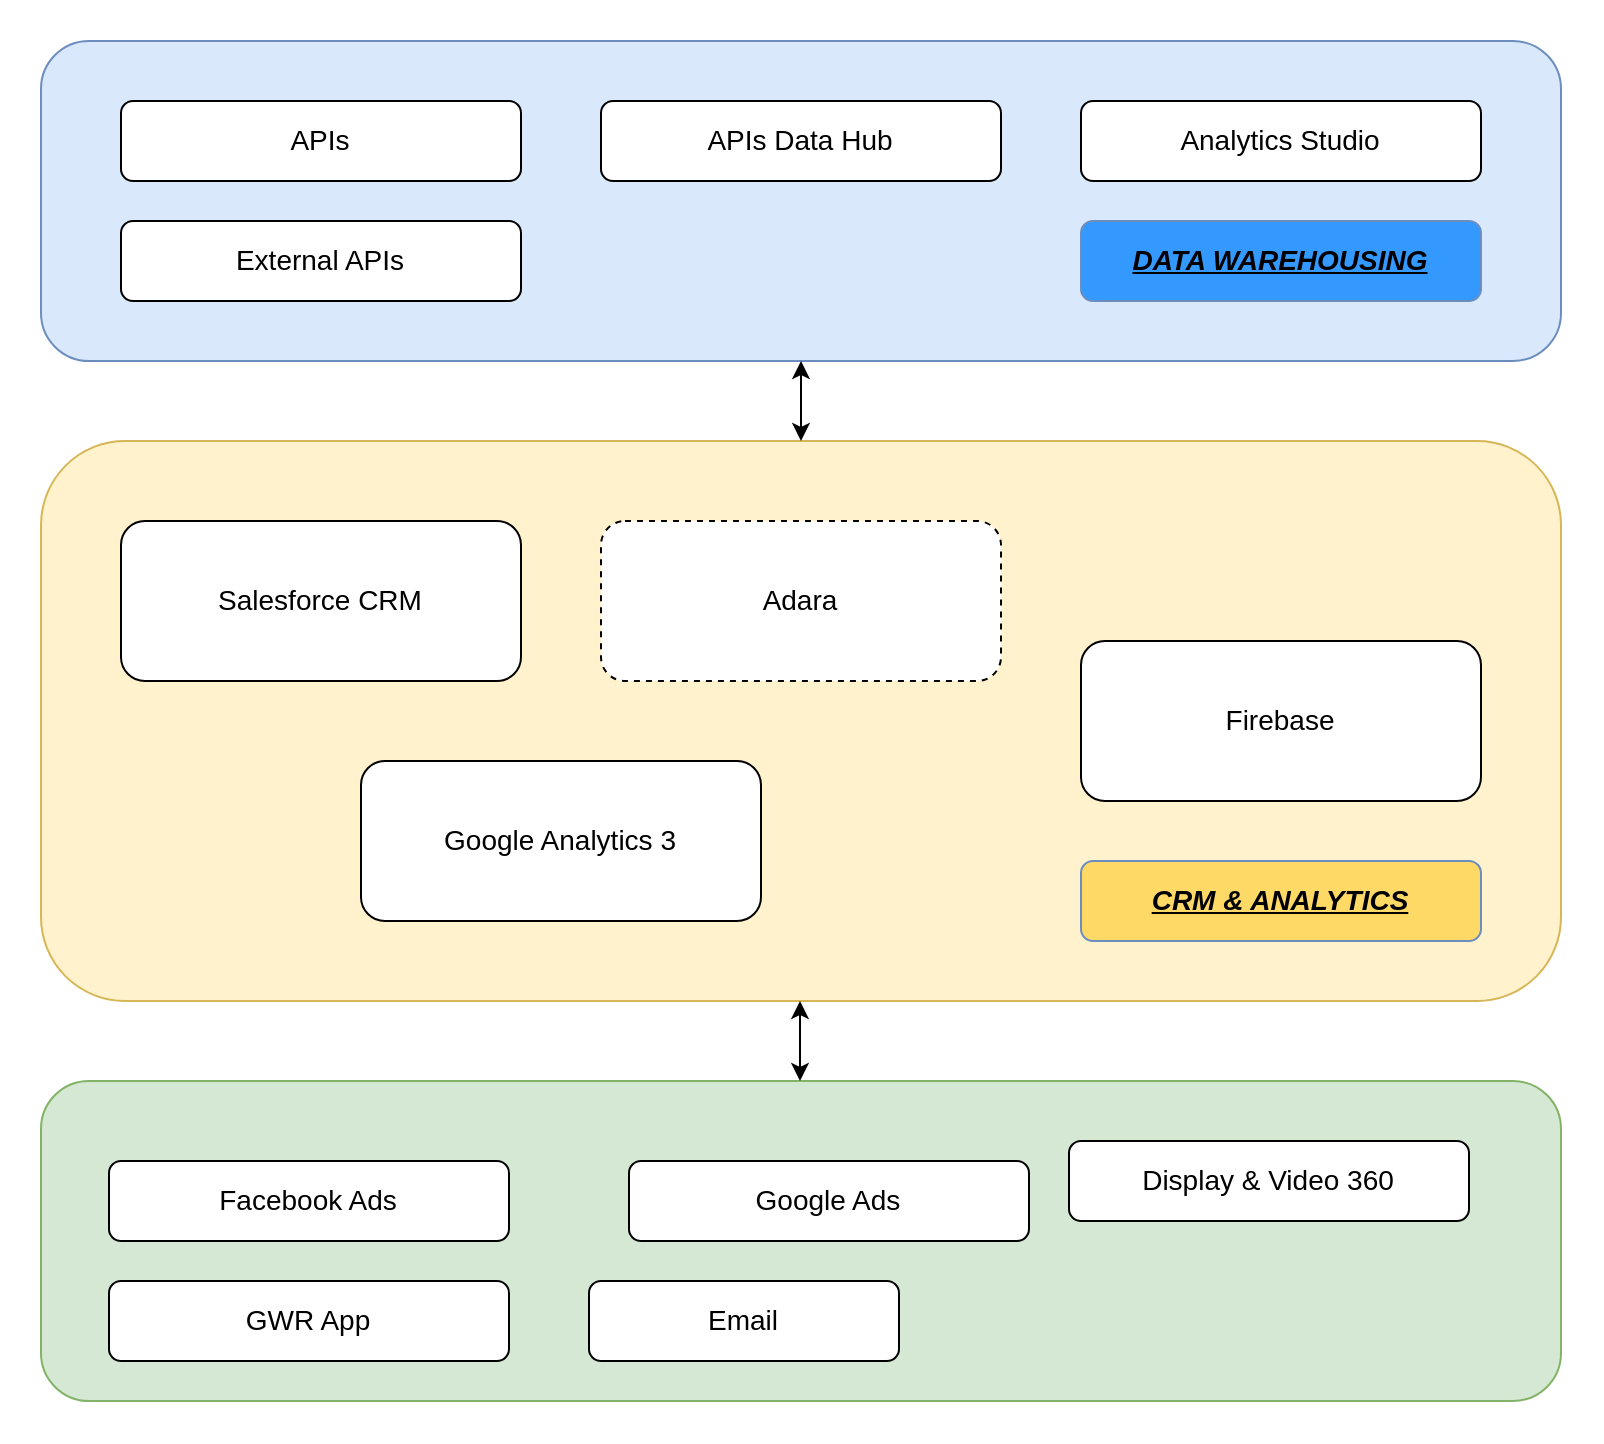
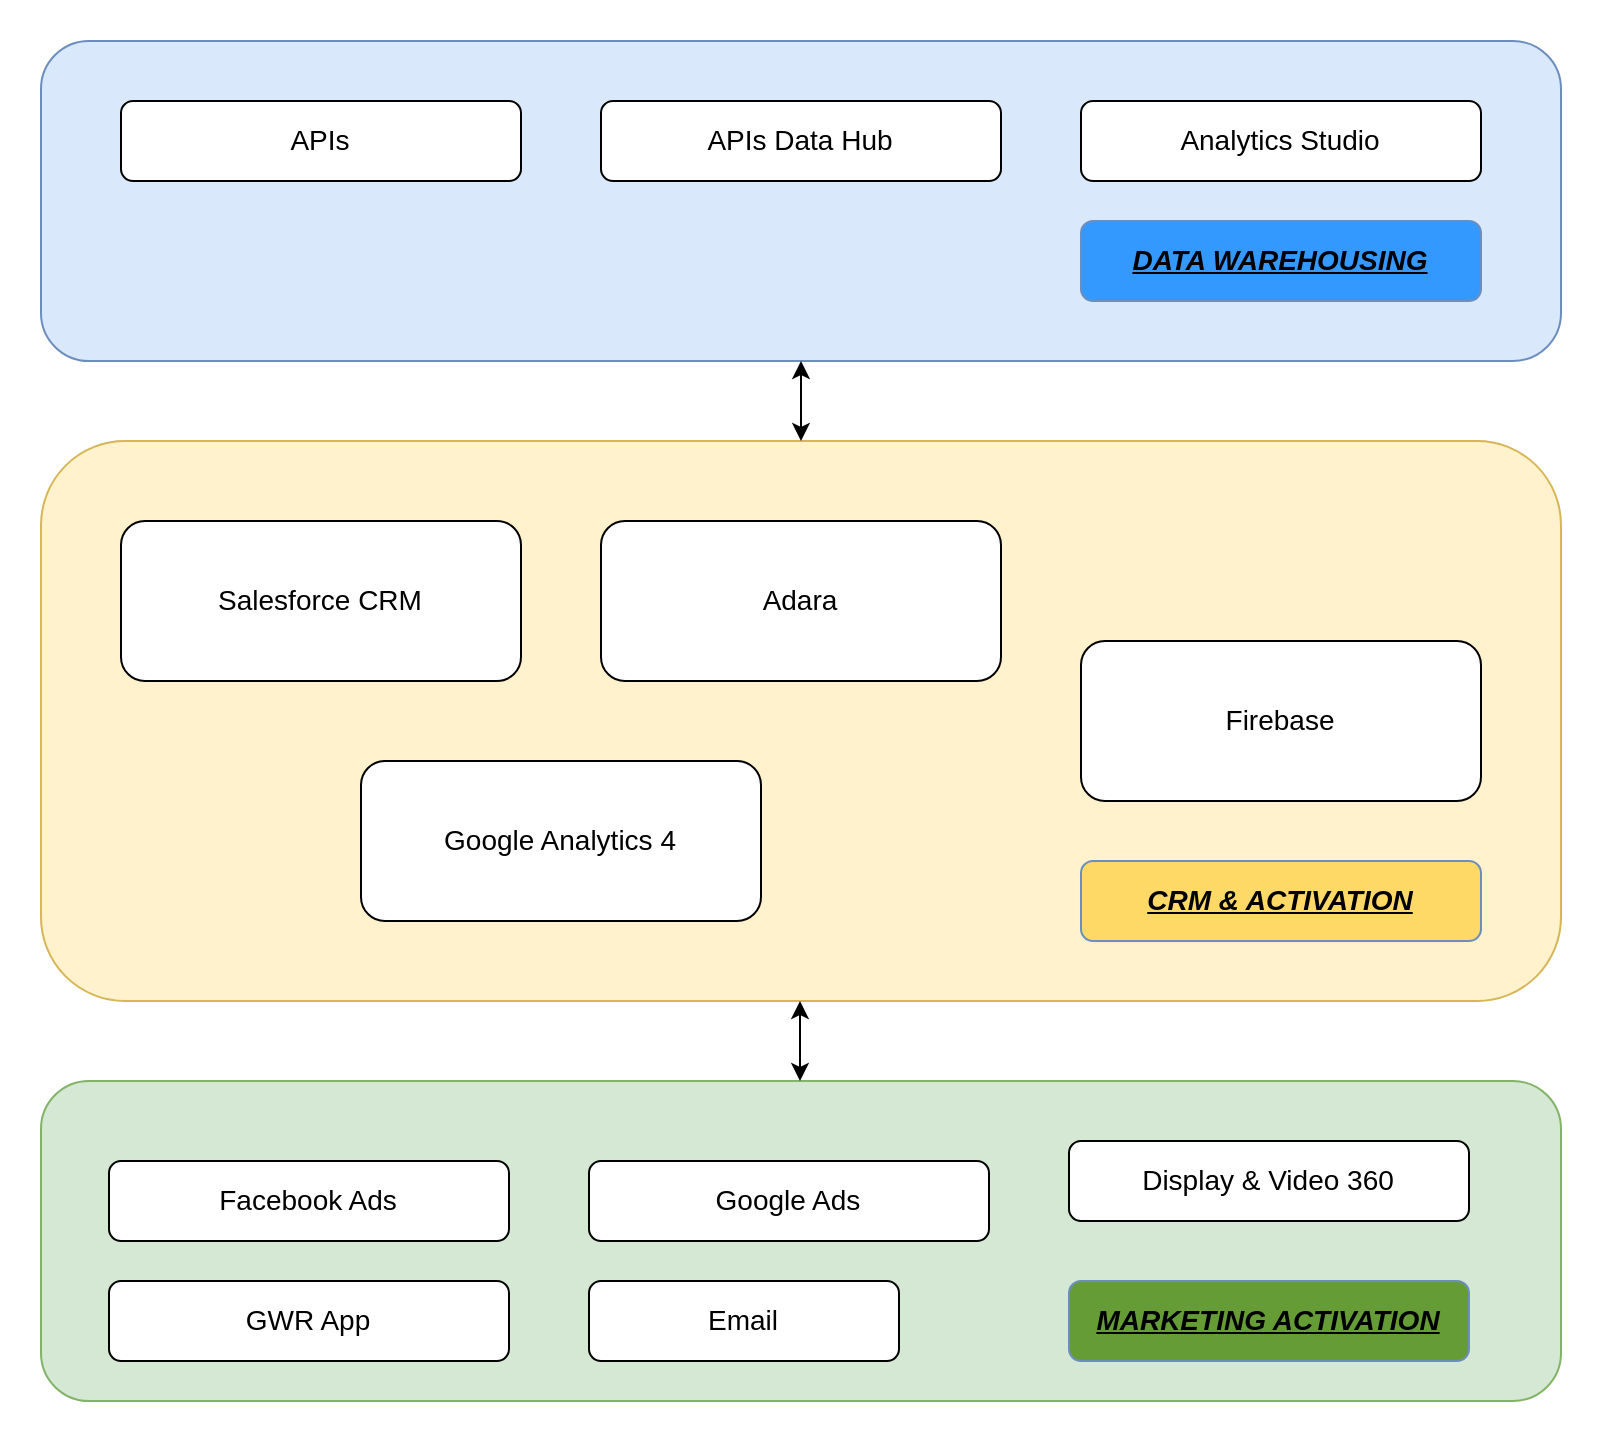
node "External APIs": removed
node "Adara": style dashed -> solid
node "Google Analytics 3": label "Google Analytics 3" -> "Google Analytics 4"
node "CRM & ANALYTICS": label "CRM & ANALYTICS" -> "CRM & ACTIVATION"
node "Google Ads": moved (829, 1201) -> (789, 1201)
node "MARKETING ACTIVATION": added
